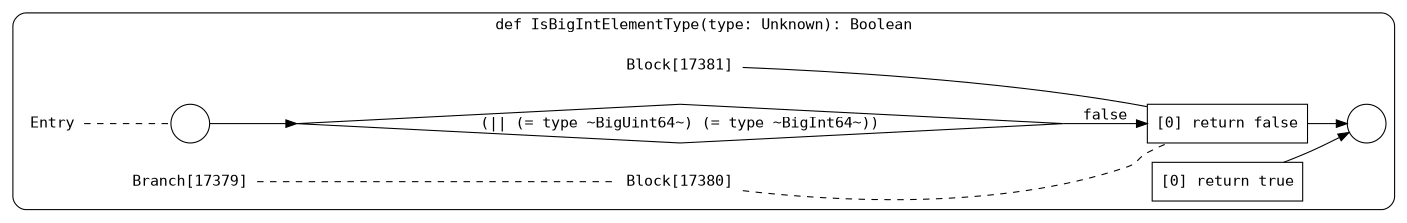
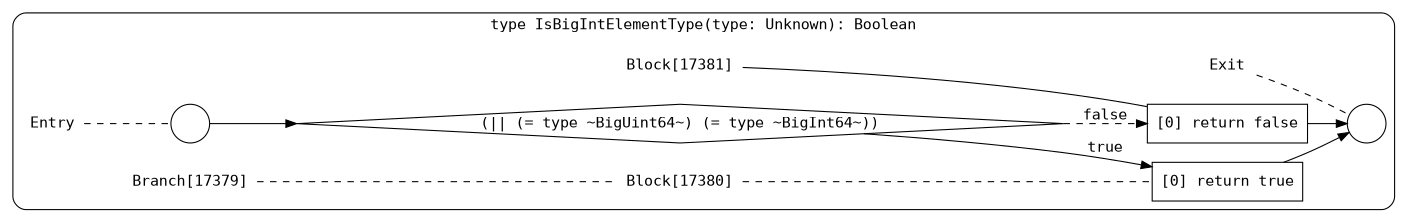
cluster "def IsBigIntElementType(type: Unknown): Boolean": label "def IsBigIntElementType(type: Unknown): Boolean" -> "type IsBigIntElementType(type: Unknown): Boolean"
node "Exit": added
edge "(|| (= type ~BigUint64~) (= type ~BigInt64~))" -> "[0] return false": style solid -> dashed
edge "(|| (= type ~BigUint64~) (= type ~BigInt64~))" -> "[0] return true": added, label "true"
edge "[0] return false" -- "Block[17380]": now "[0] return true" -- "Block[17380]"
